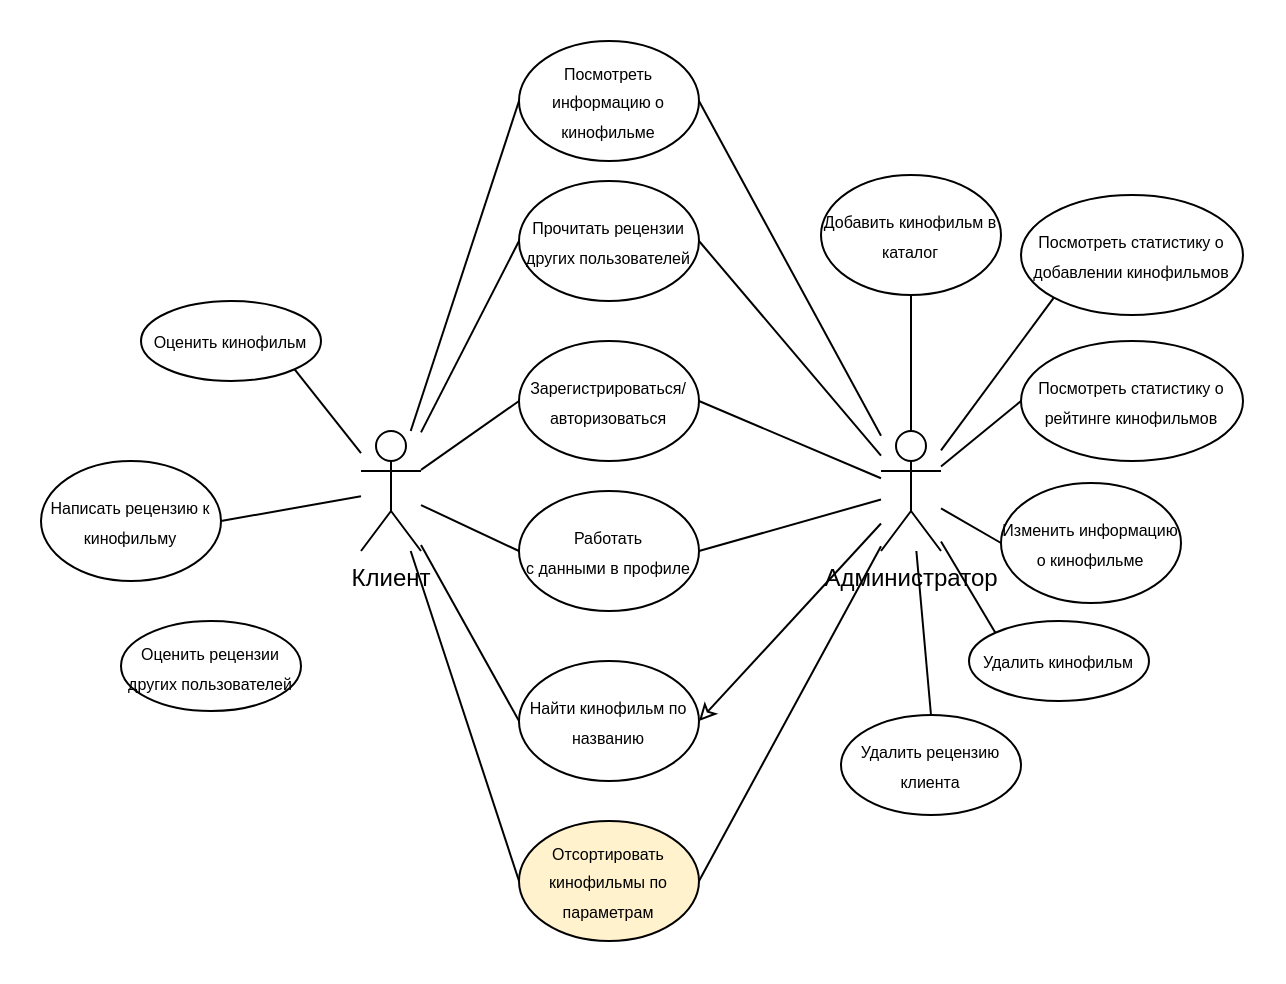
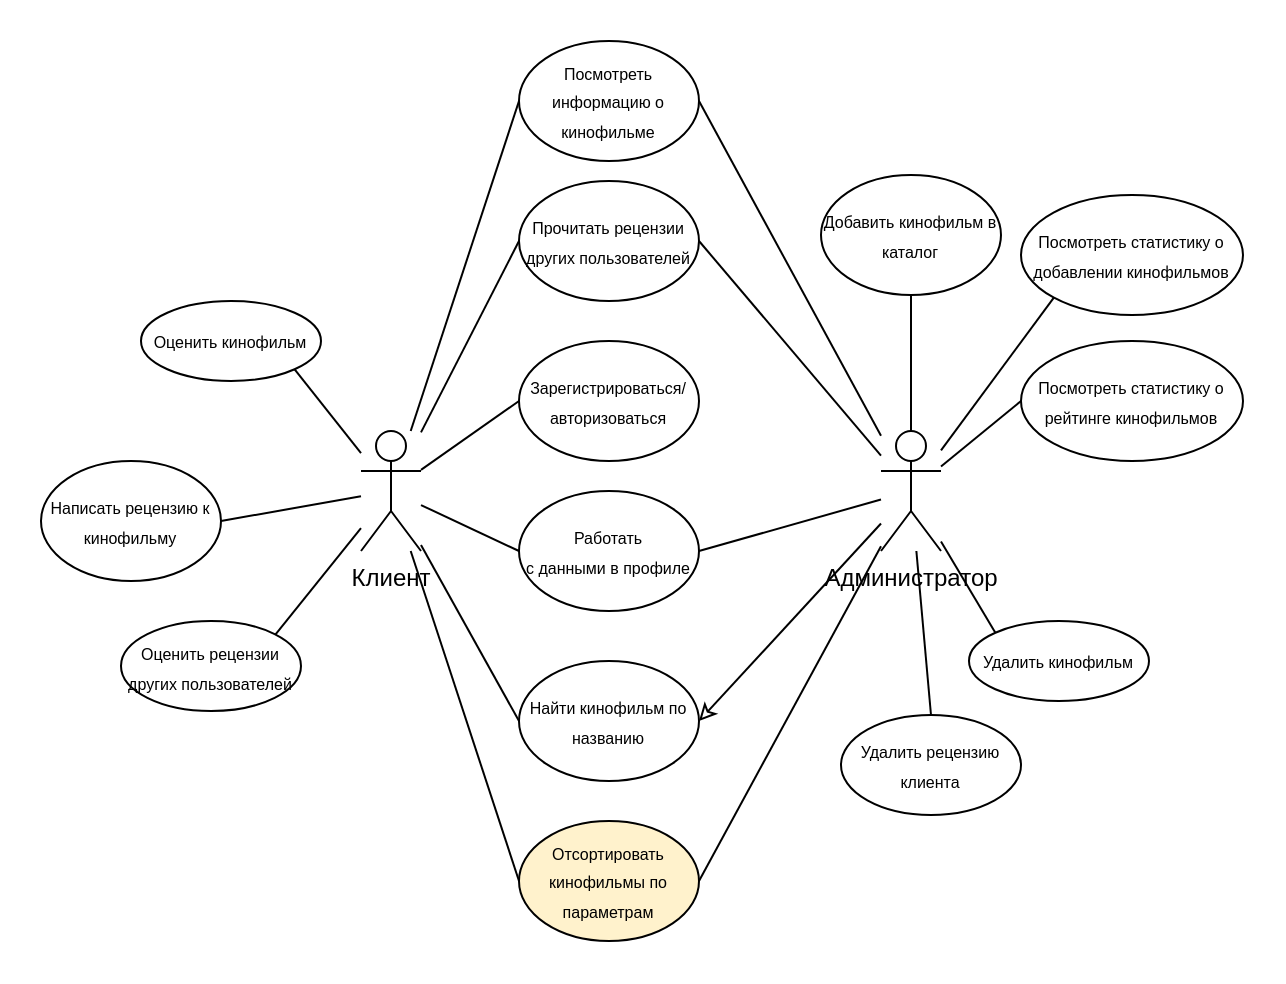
edge "Зарегистрироваться/авторизоваться" -- "Администратор": removed
edge "Администратор" -- "Изменить информацию о кинофильме": removed
node "Изменить информацию о кинофильме": removed
edge "Клиент" -- "Оценить рецензии других пользователей": added
